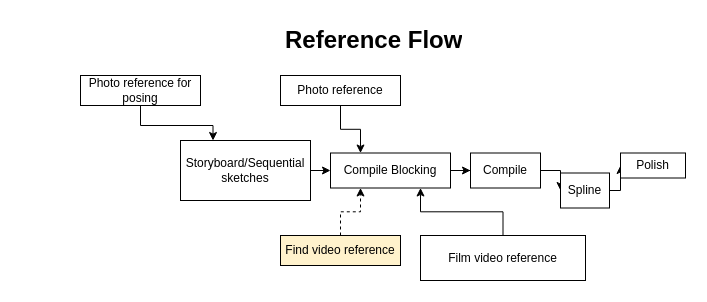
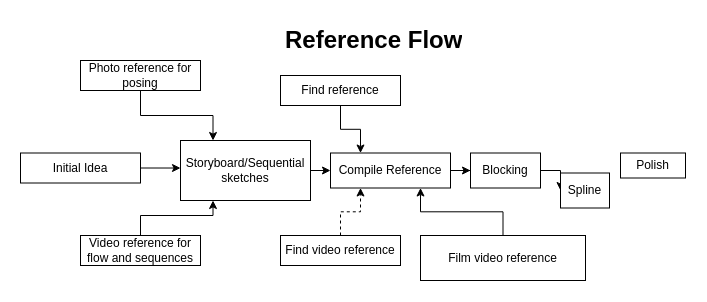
node "Photo reference for posing": moved (141, 91) -> (141, 76)
node "Photo reference": label "Photo reference" -> "Find reference"
node "Initial Idea": added
edge "Initial Idea" -> "Storyboard/Sequential sketches": added
node "Compile Blocking": label "Compile Blocking" -> "Compile Reference"
node "Compile": label "Compile" -> "Blocking"
edge "Spline" -> "Polish": removed
edge "Video reference for flow and sequences" -> "Storyboard/Sequential sketches": added
node "Video reference for flow and sequences": added
node "Find video reference": fillcolor #fff2cc -> #ffffff
